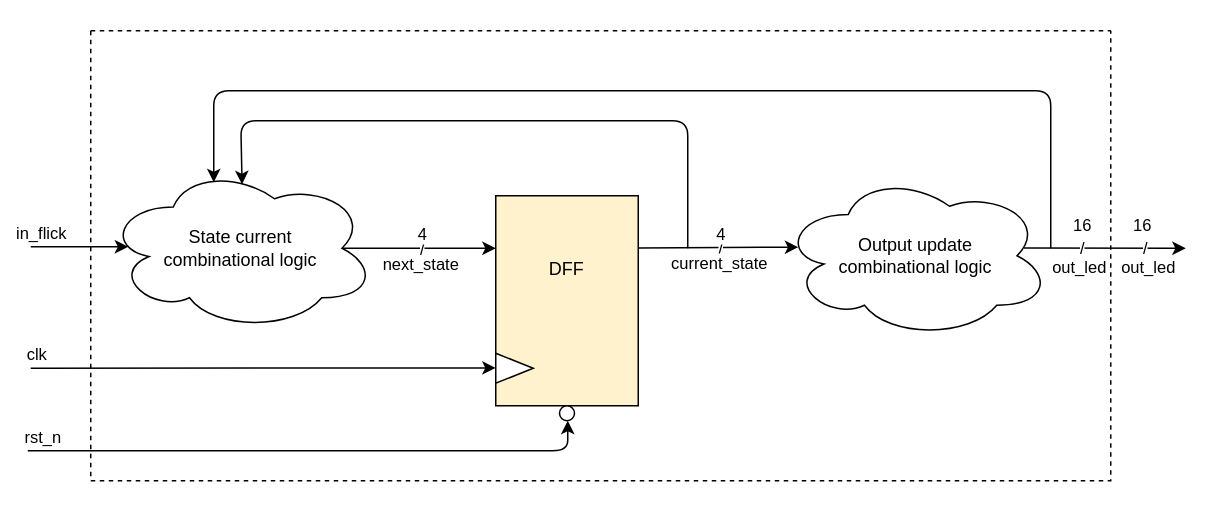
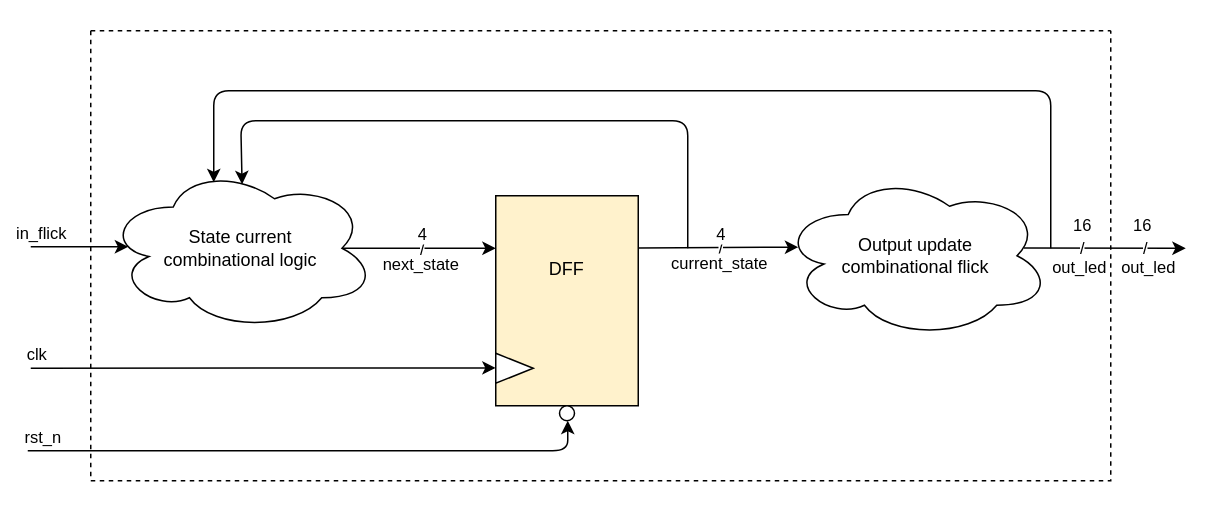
node "Output update combinational logic": label "Output update combinational logic" -> "Output update combinational flick"
